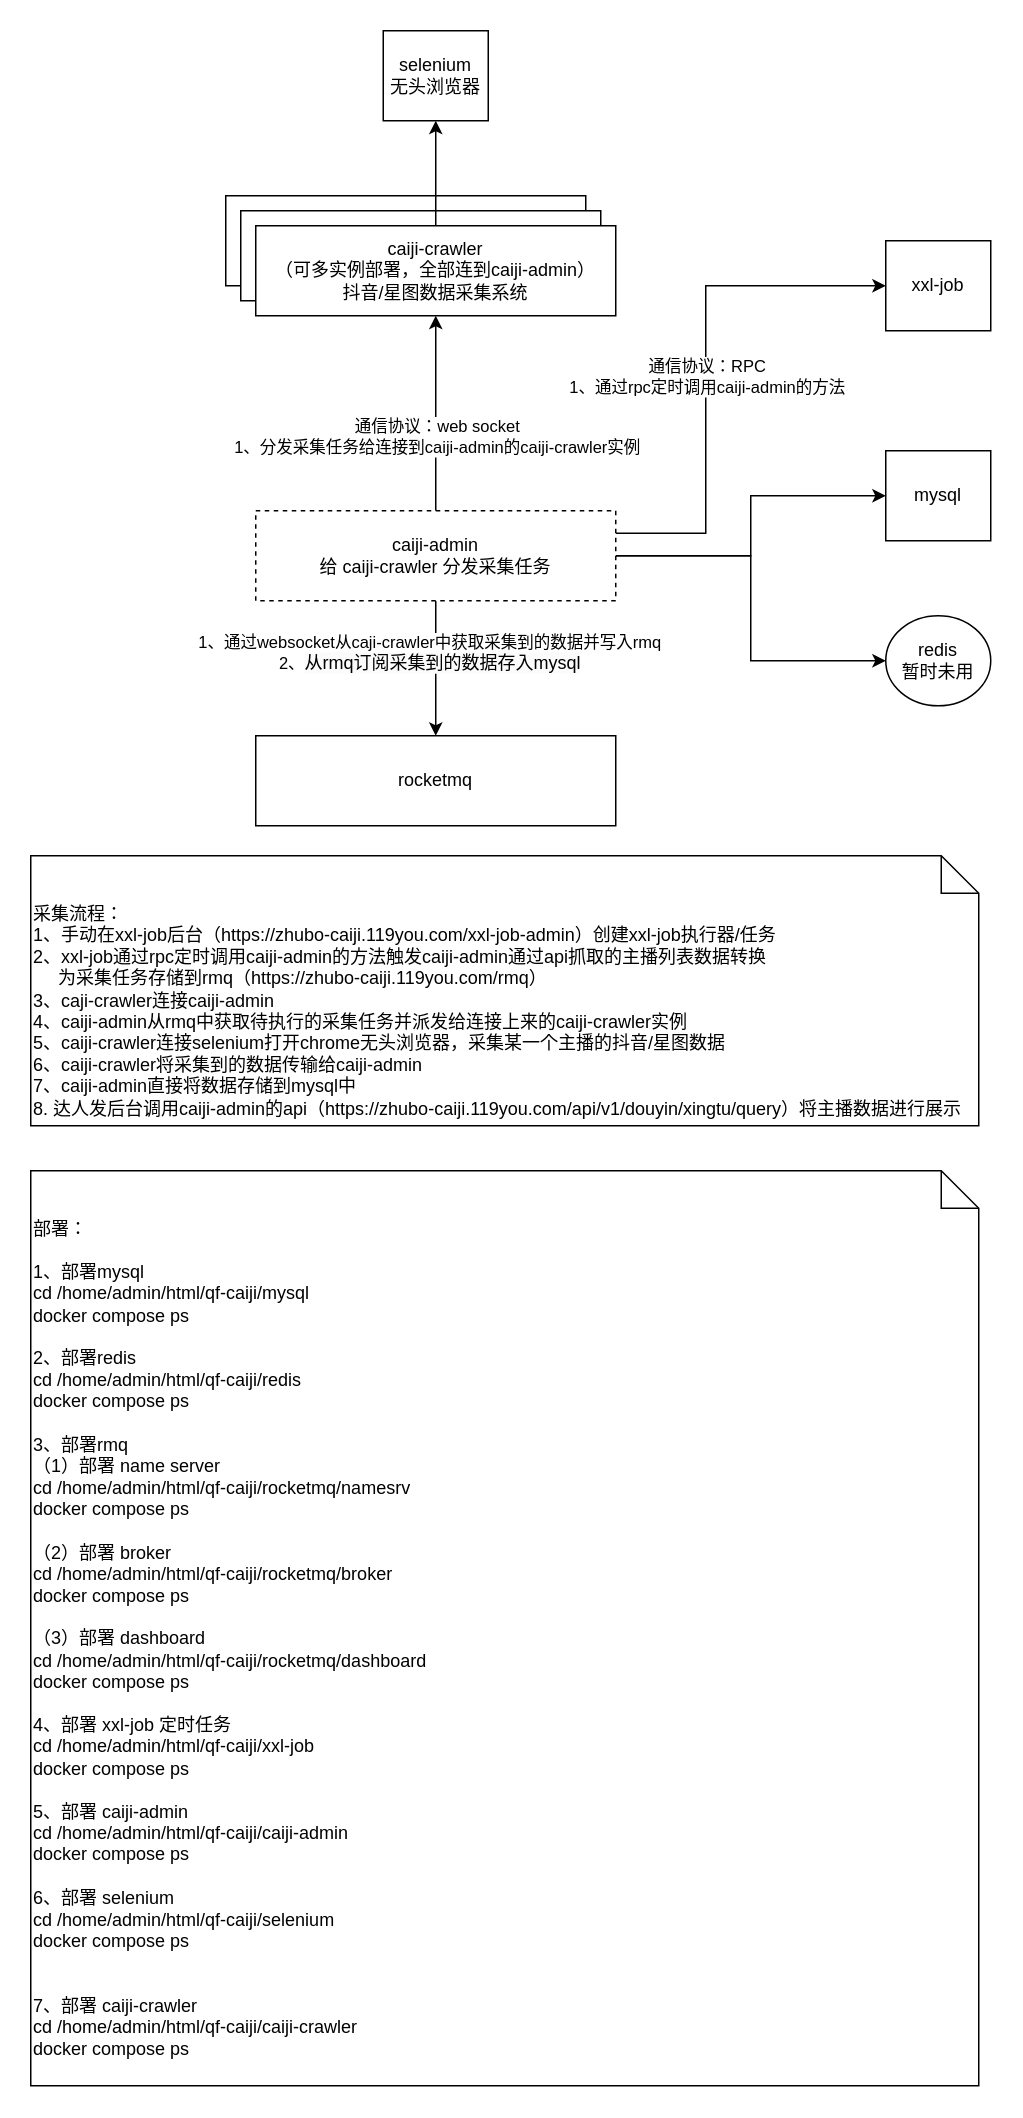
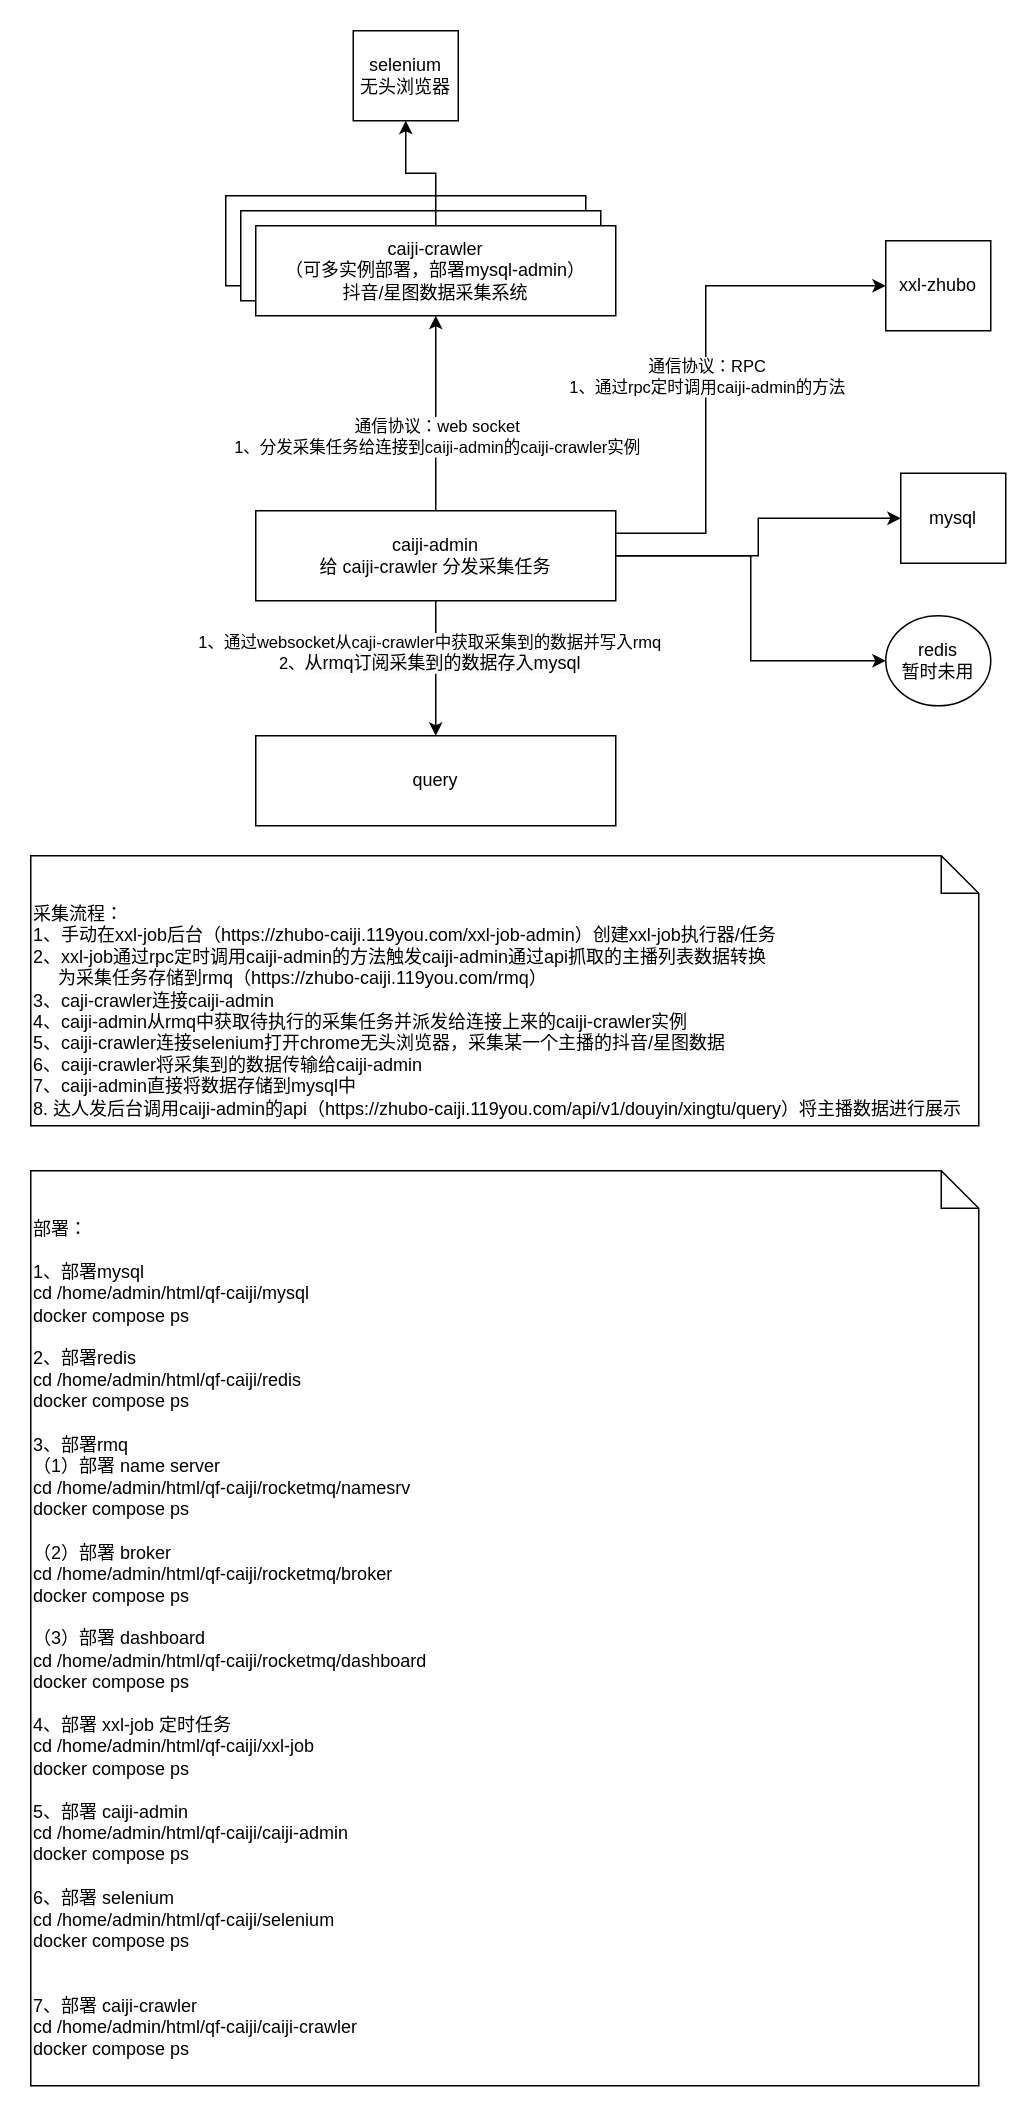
node "selenium 无头浏览器": moved (436, 76) -> (406, 76)
node "caiji-crawler （可多实例部署，全部连到caiji-admin） 抖音/星图数据采集系统": label "caiji-crawler （可多实例部署，全部连到caiji-admin） 抖音/星图数据采集系统" -> "caiji-crawler （可多实例部署，部署mysql-admin） 抖音/星图数据采集系统"
node "xxl-job": label "xxl-job" -> "xxl-zhubo"
node "mysql": moved (938, 496) -> (953, 518)
node "caiji-admin 给 caiji-crawler 分发采集任务": style dashed -> solid
node "rocketmq": label "rocketmq" -> "query"
